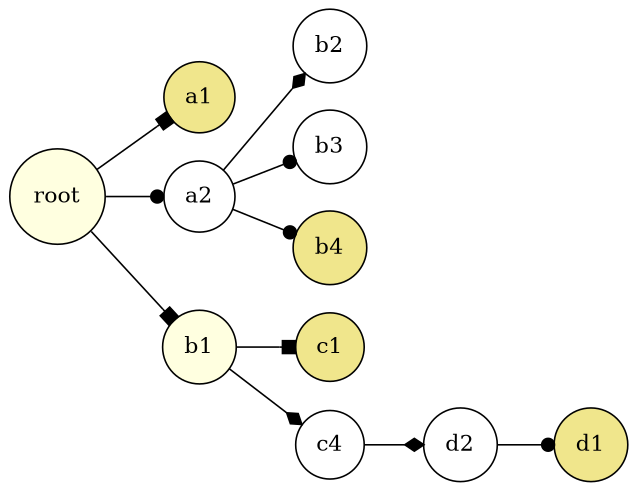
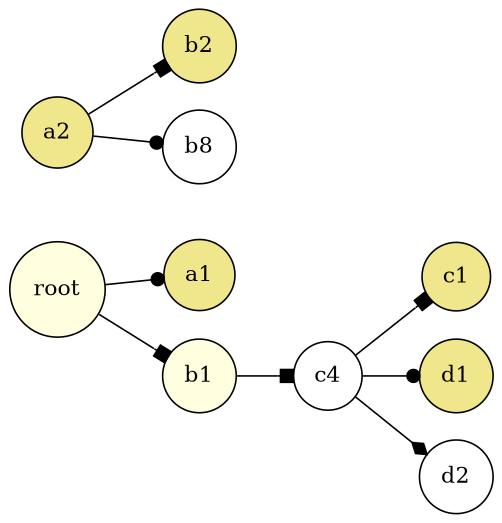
node "b2": fillcolor white -> khaki
edge "a2" -> "b2": arrowhead diamond -> box
node "b3": label "b3" -> "b8"
edge "root" -> "a1": arrowhead box -> dot
edge "root" -> "a2": removed
node "a2": fillcolor white -> khaki
node "b4": removed
edge "b1" -> "c1": now "c4" -> "c1"
edge "b1" -> "c4": arrowhead diamond -> box
edge "d2" -> "d1": now "c4" -> "d1"
